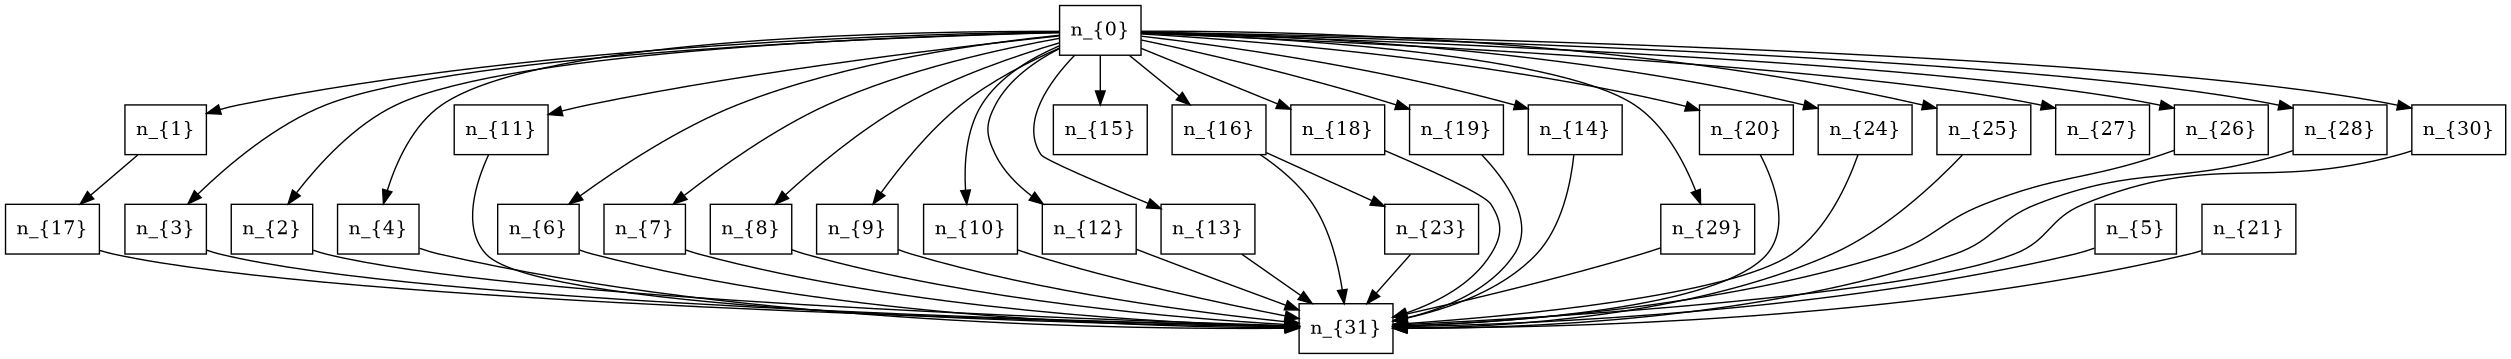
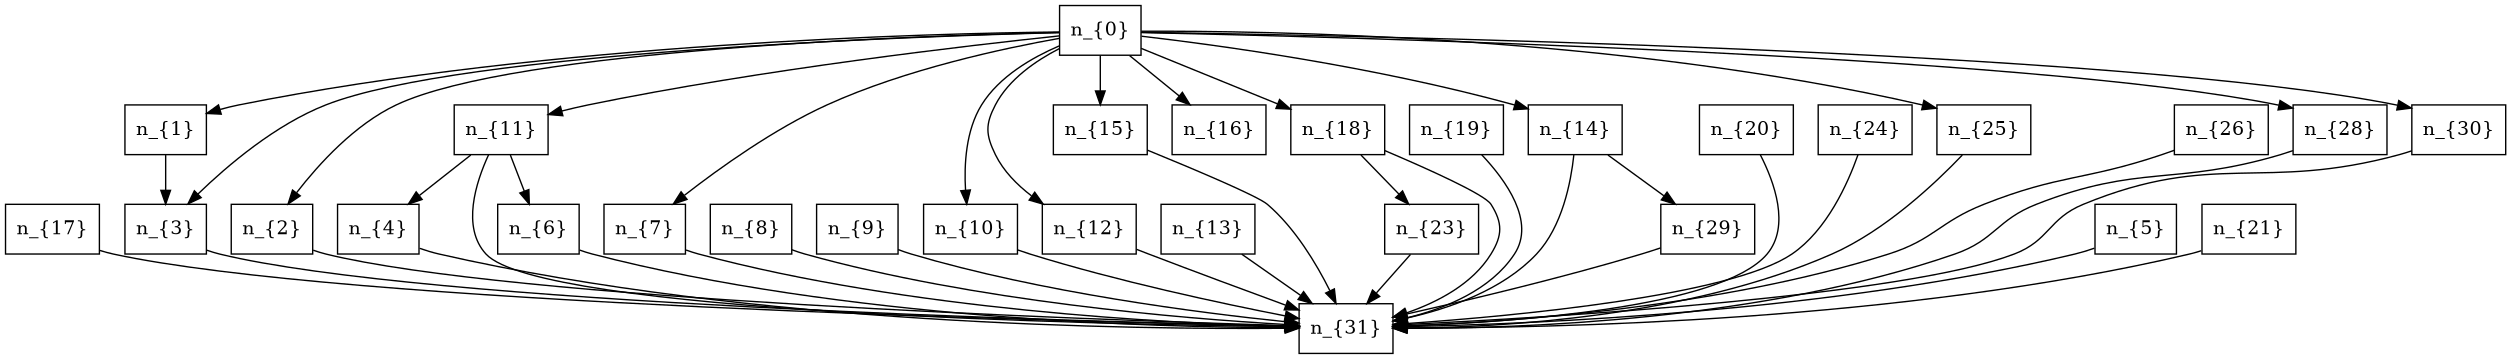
edge "n_{0}" -> "n_{4}": now "n_{11}" -> "n_{4}"
edge "n_{0}" -> "n_{29}": now "n_{14}" -> "n_{29}"
edge "n_{0}" -> "n_{20}": removed
edge "n_{0}" -> "n_{24}": removed
edge "n_{0}" -> "n_{19}": removed
edge "n_{0}" -> "n_{26}": removed
edge "n_{0}" -> "n_{6}": now "n_{11}" -> "n_{6}"
edge "n_{0}" -> "n_{8}": removed
edge "n_{0}" -> "n_{9}": removed
node "n_{27}": removed
edge "n_{0}" -> "n_{13}": removed
edge "n_{1}" -> "n_{17}": now "n_{1}" -> "n_{3}"
edge "n_{16}" -> "n_{23}": now "n_{18}" -> "n_{23}"
edge "n_{16}" -> "n_{31}": now "n_{15}" -> "n_{31}"
